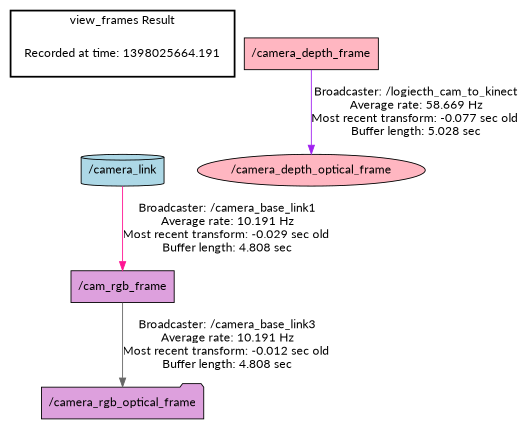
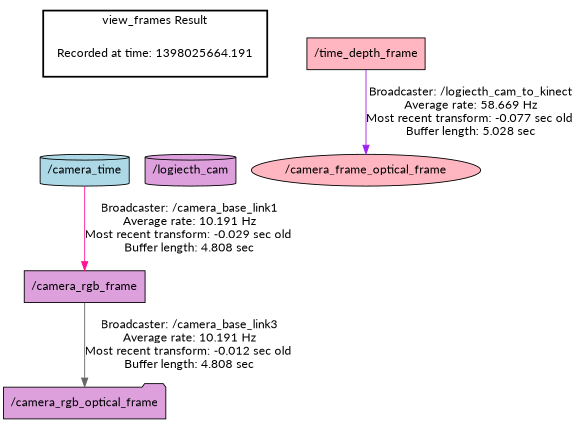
node "/camera_depth_frame": label "/camera_depth_frame" -> "/time_depth_frame"
node "/camera_link": label "/camera_link" -> "/camera_time"
node "/logiecth_cam": added
node "/camera_depth_optical_frame": label "/camera_depth_optical_frame" -> "/camera_frame_optical_frame"
node "/cam_rgb_frame": label "/cam_rgb_frame" -> "/camera_rgb_frame"
